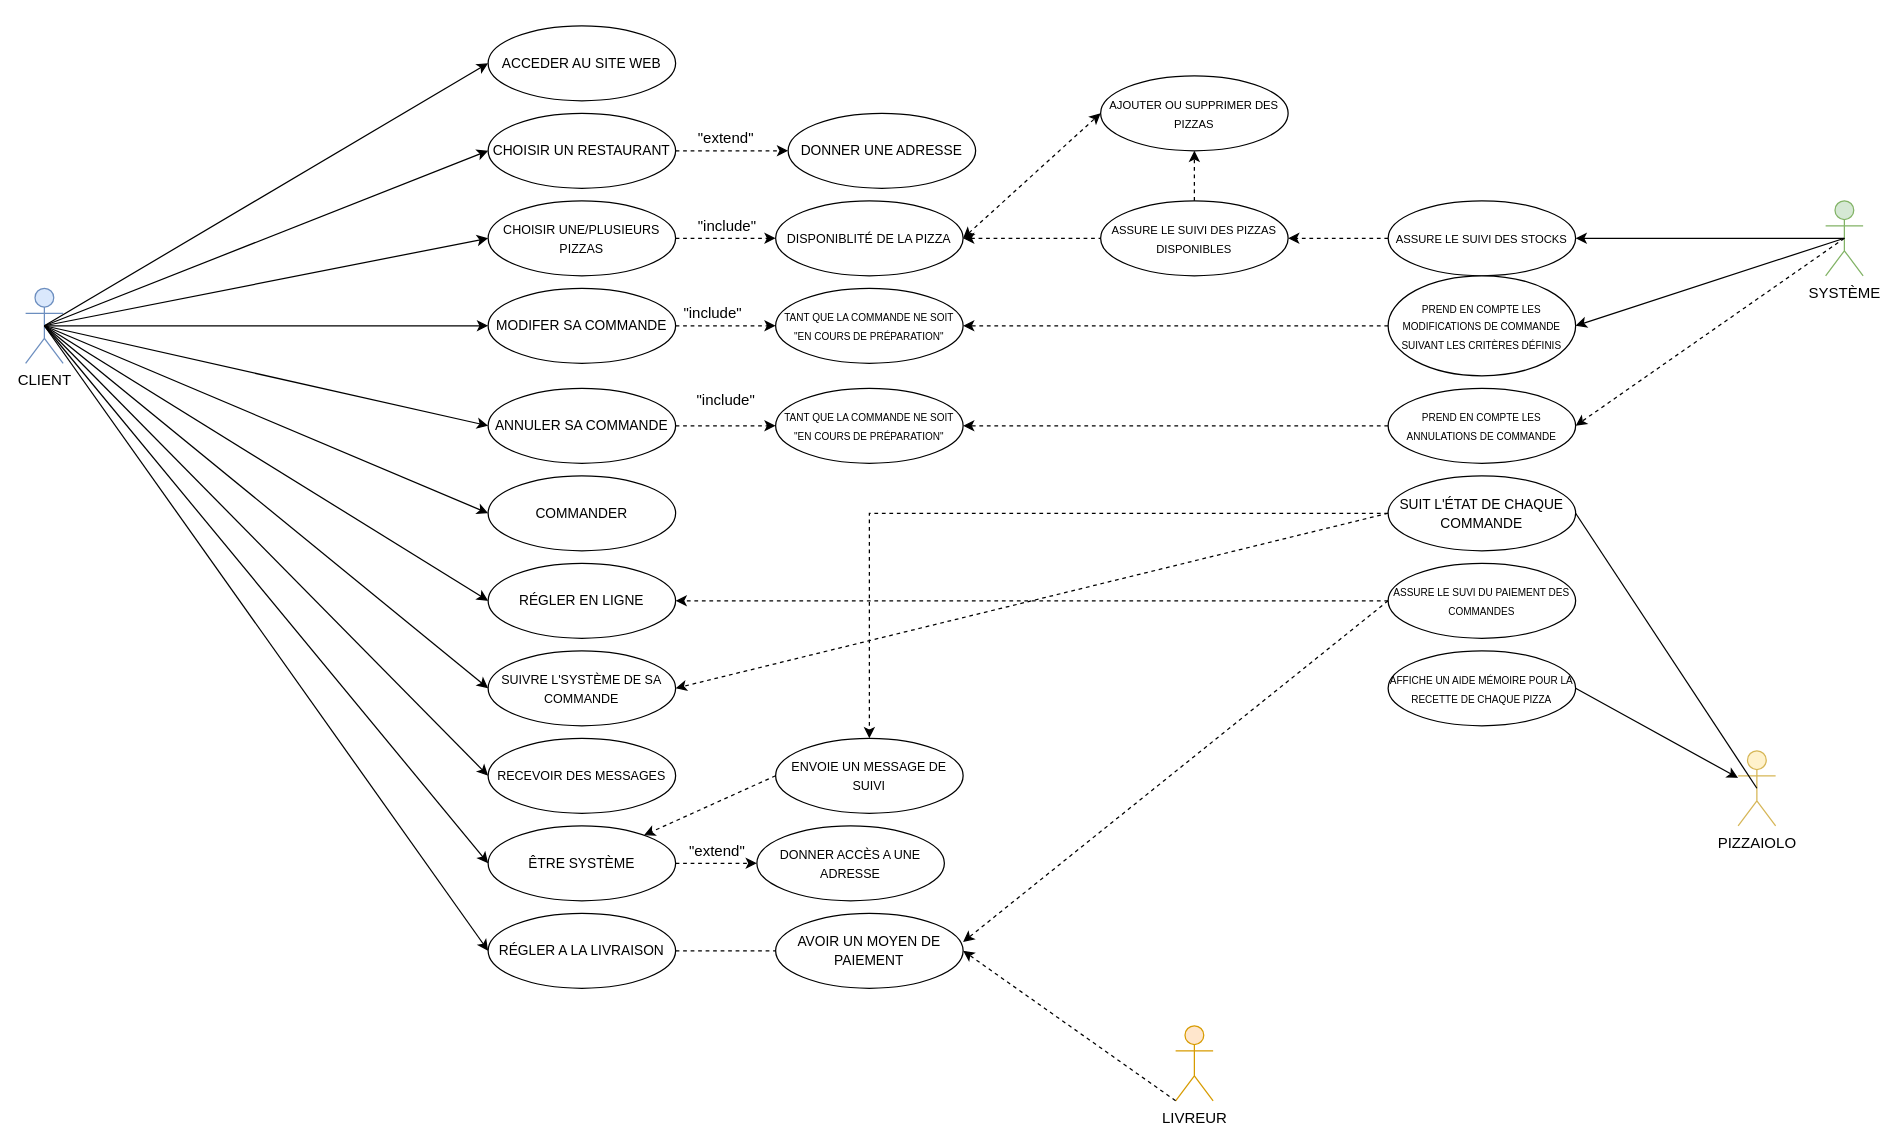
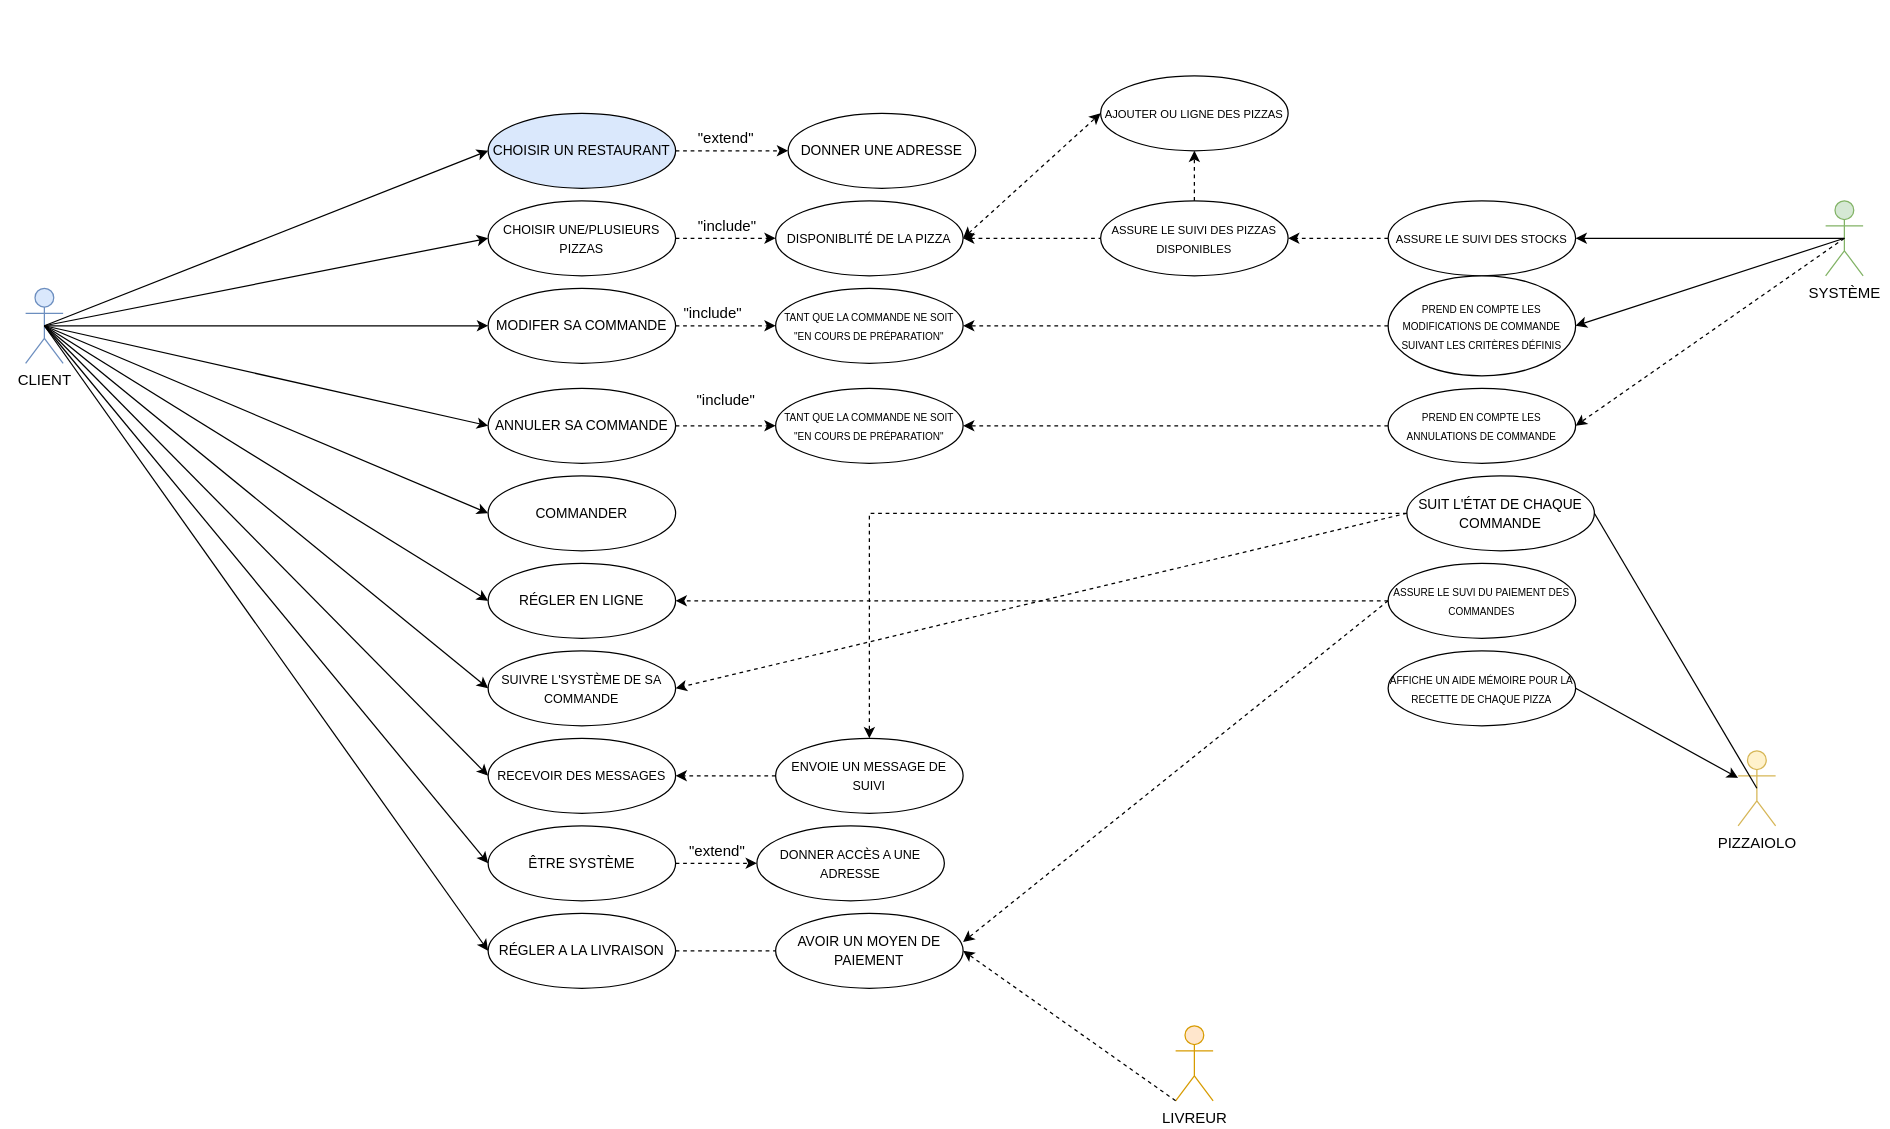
node "ACCEDER AU SITE WEB": removed
node "AJOUTER OU SUPPRIMER DES PIZZAS": label "AJOUTER OU SUPPRIMER DES PIZZAS" -> "AJOUTER OU LIGNE DES PIZZAS"
node "CHOISIR UN RESTAURANT": fillcolor #ffffff -> #dae8fc
edge "CLIENT" -> "ACCEDER AU SITE WEB": removed
node "SUIT L'ÉTAT DE CHAQUE COMMANDE": moved (1482, 513) -> (1501, 513)
edge "ENVOIE UN MESSAGE DE SUIVI" -> "ÊTRE SYSTÈME": now "ENVOIE UN MESSAGE DE SUIVI" -> "RECEVOIR DES MESSAGES"
